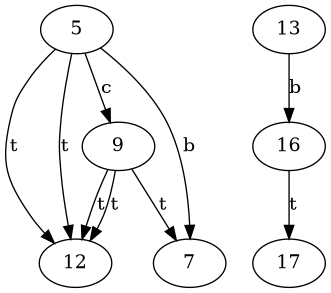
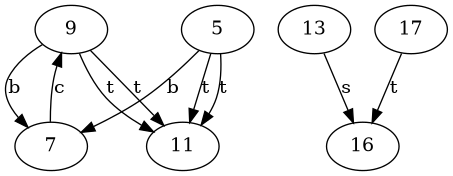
edge "5" -> "9": now "7" -> "9"
edge "13" -> "16": label "b" -> "s"
edge "16" -> "17": reversed
edge "9" -> "7": label "t" -> "b"
node "12": label "12" -> "11"
